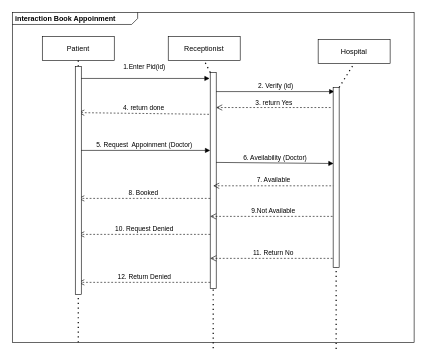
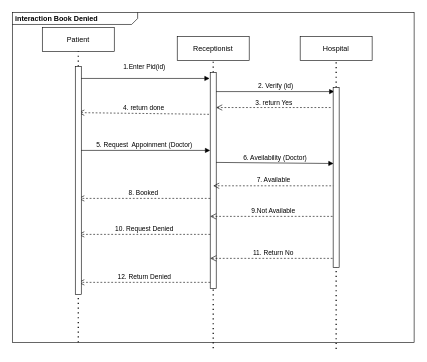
node "interaction Book Appoinment": label "interaction Book Appoinment" -> "interaction Book Denied"
node "Patient": moved (78, 48) -> (78, 39)
node "Receptionist": moved (204, 48) -> (213, 48)
node "Hospital": moved (354, 51) -> (336, 48)
